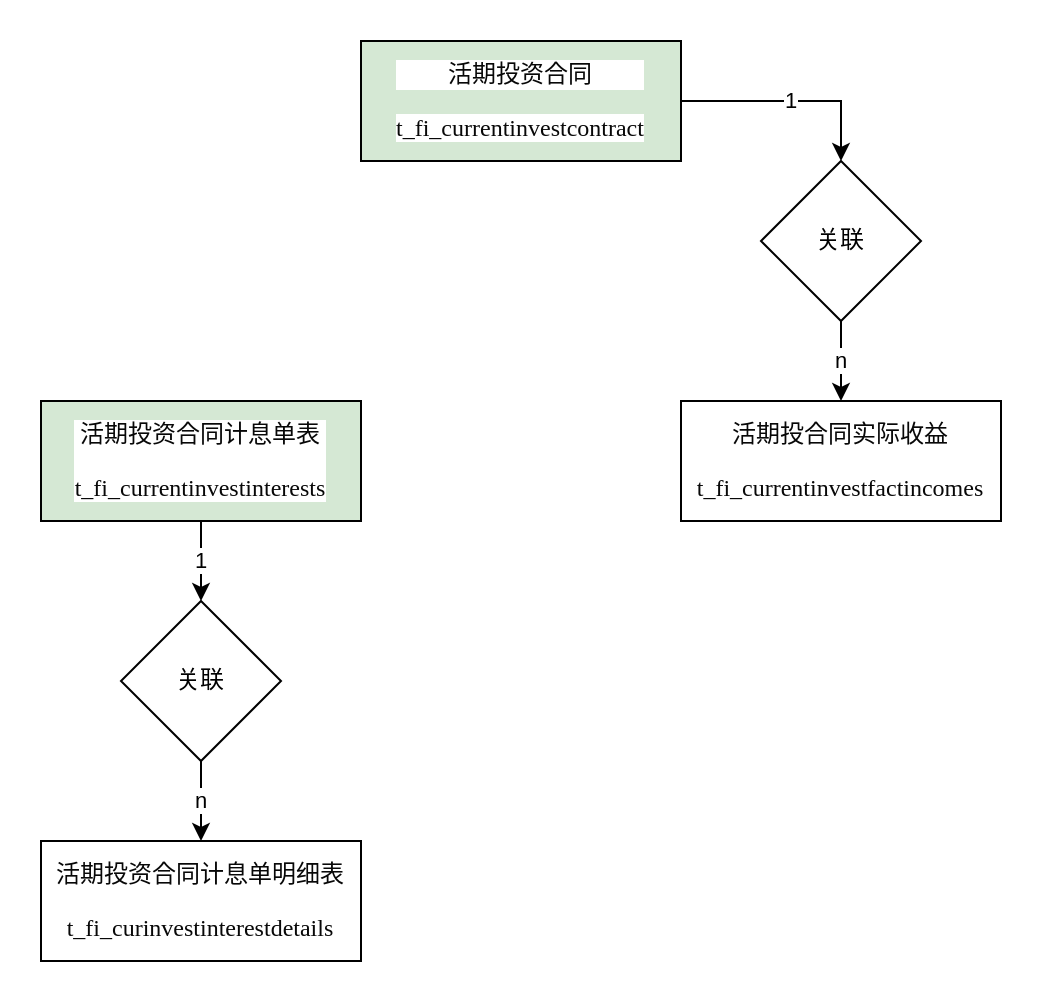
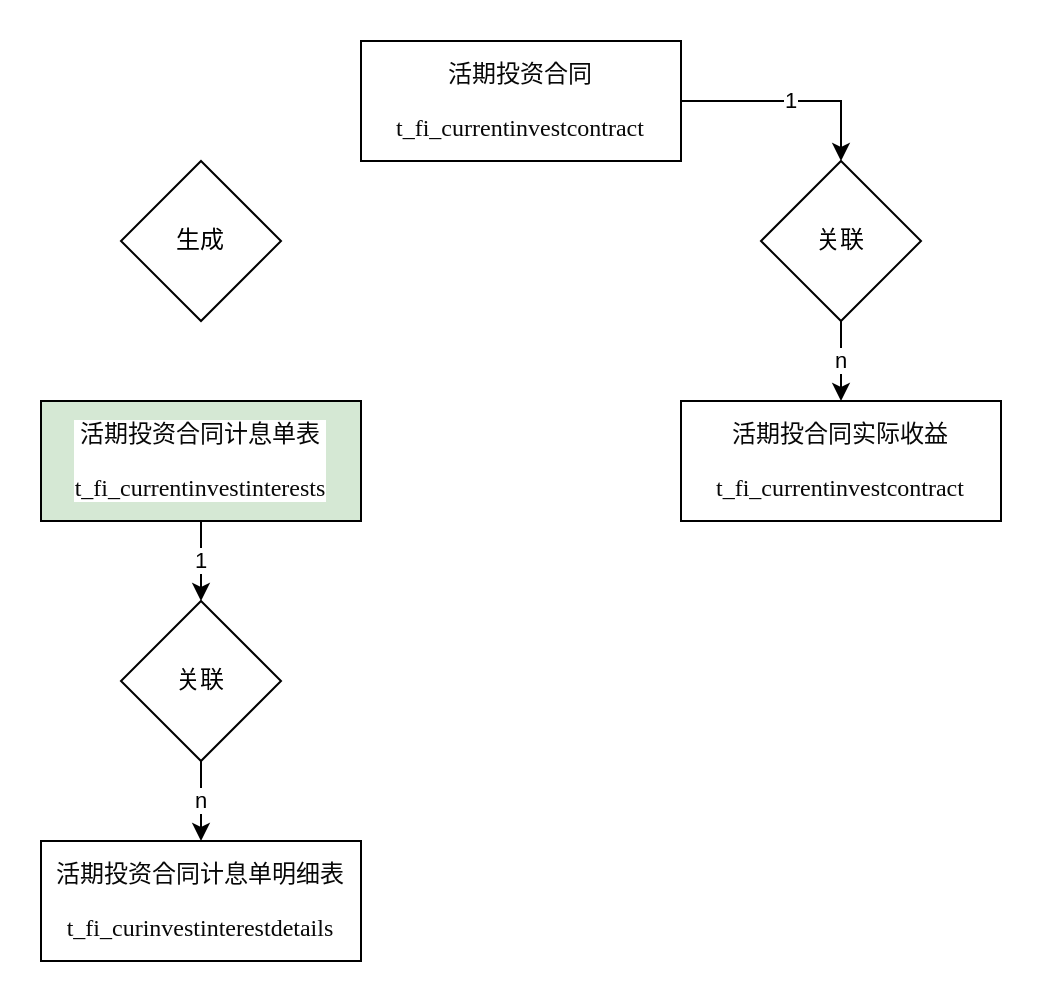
node "活期投资合同t_fi_currentinvestcontract": fillcolor #d5e8d4 -> #ffffff
node "生成": added
node "活期投合同实际收益 t_fi_currentinvestfactincomes": label "活期投合同实际收益 t_fi_currentinvestfactincomes" -> "活期投合同实际收益 t_fi_currentinvestcontract"
